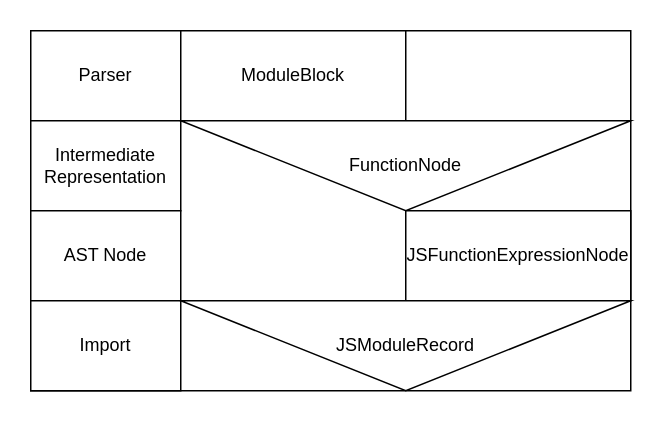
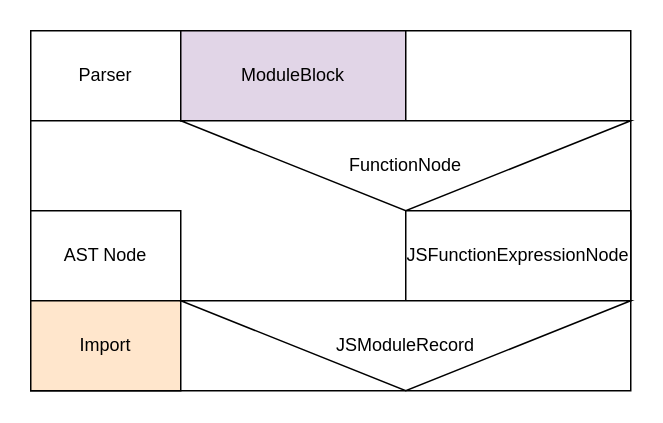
node "ModuleBlock": fillcolor #ffffff -> #e1d5e7
node "Intermediate Representation": removed
node "Import": fillcolor #ffffff -> #ffe6cc
